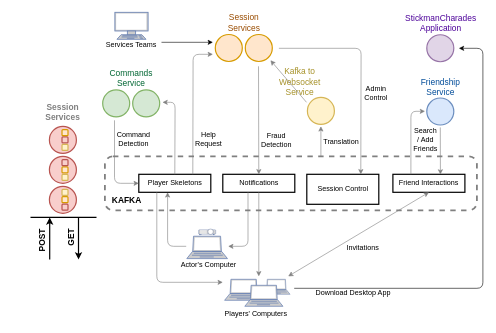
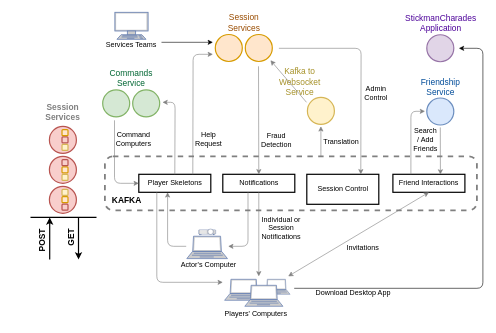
node "Command Detection": label "Command Detection" -> "Command Computers"
node "Individual or Session Notifications": added
